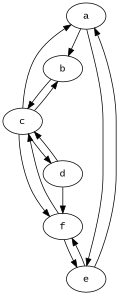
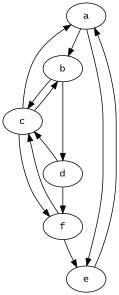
edge "c" -> "d": now "b" -> "d"
edge "e" -> "f": removed
